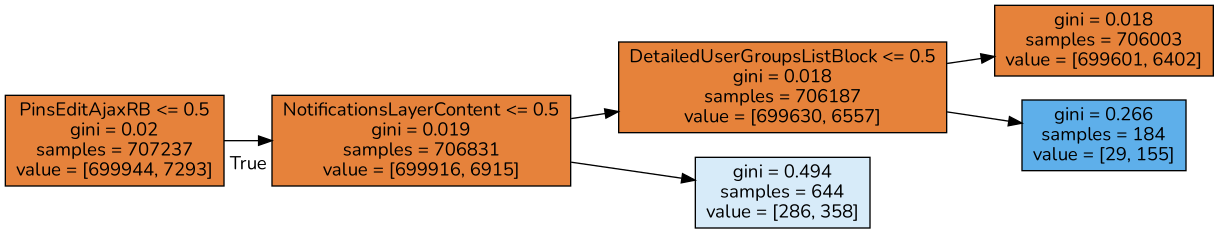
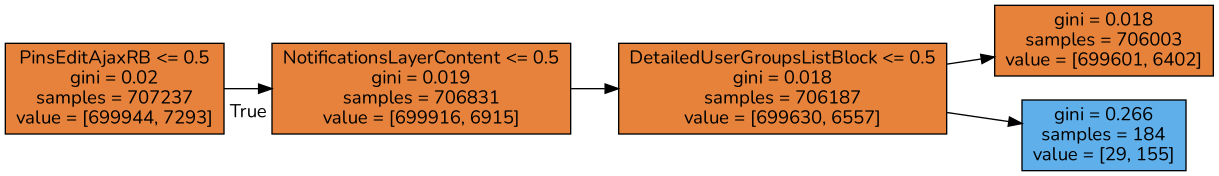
node "gini = 0.494 samples = 644 value = [286, 358]": removed
